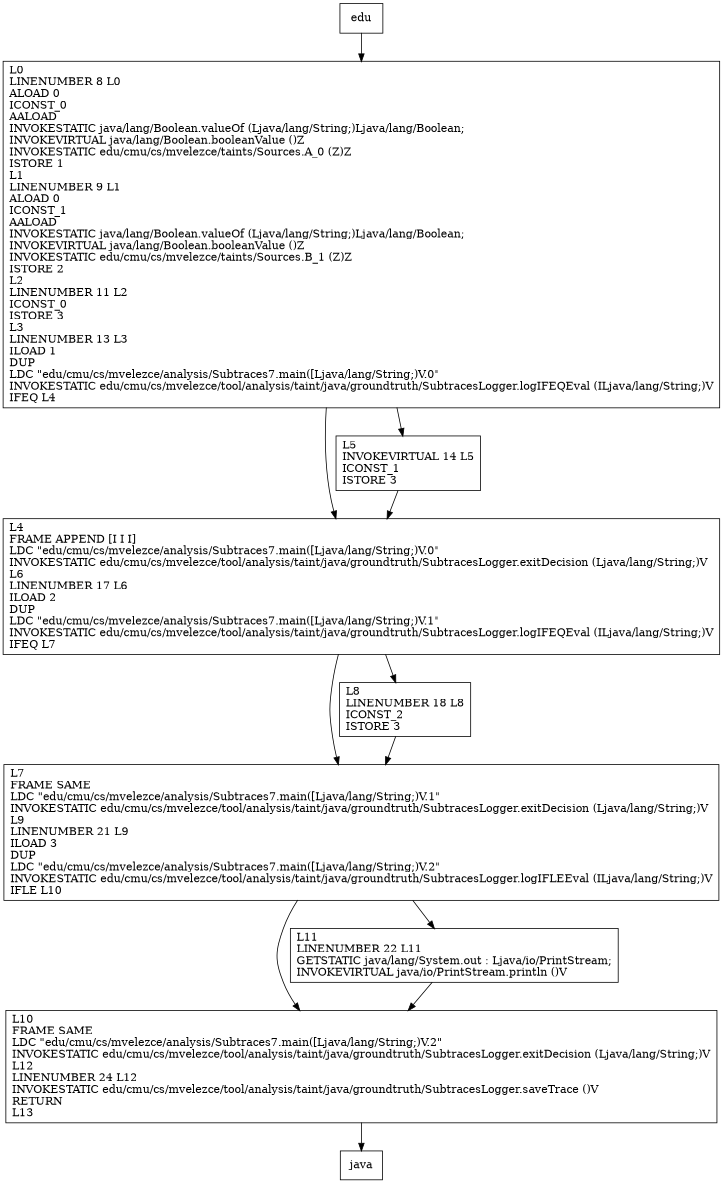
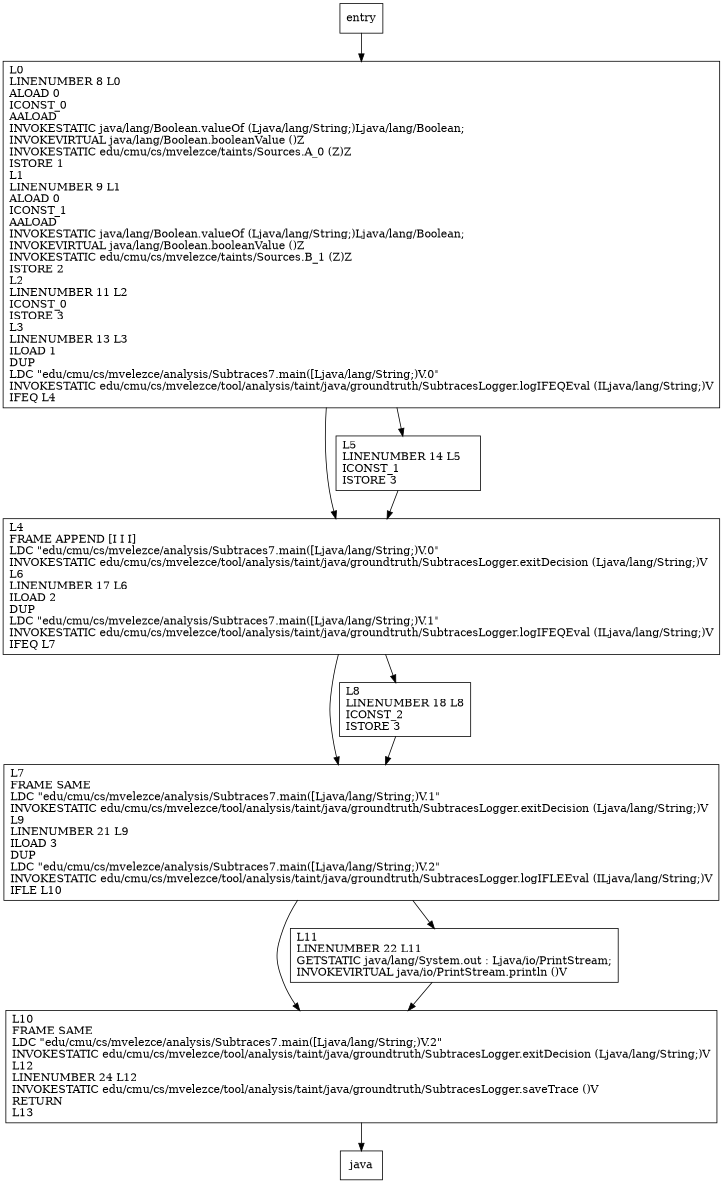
node "edu": label "edu" -> "entry"
node "L5 INVOKEVIRTUAL 14 L5 ICONST_1 ISTORE 3": label "L5 INVOKEVIRTUAL 14 L5 ICONST_1 ISTORE 3" -> "L5 LINENUMBER 14 L5 ICONST_1 ISTORE 3"
